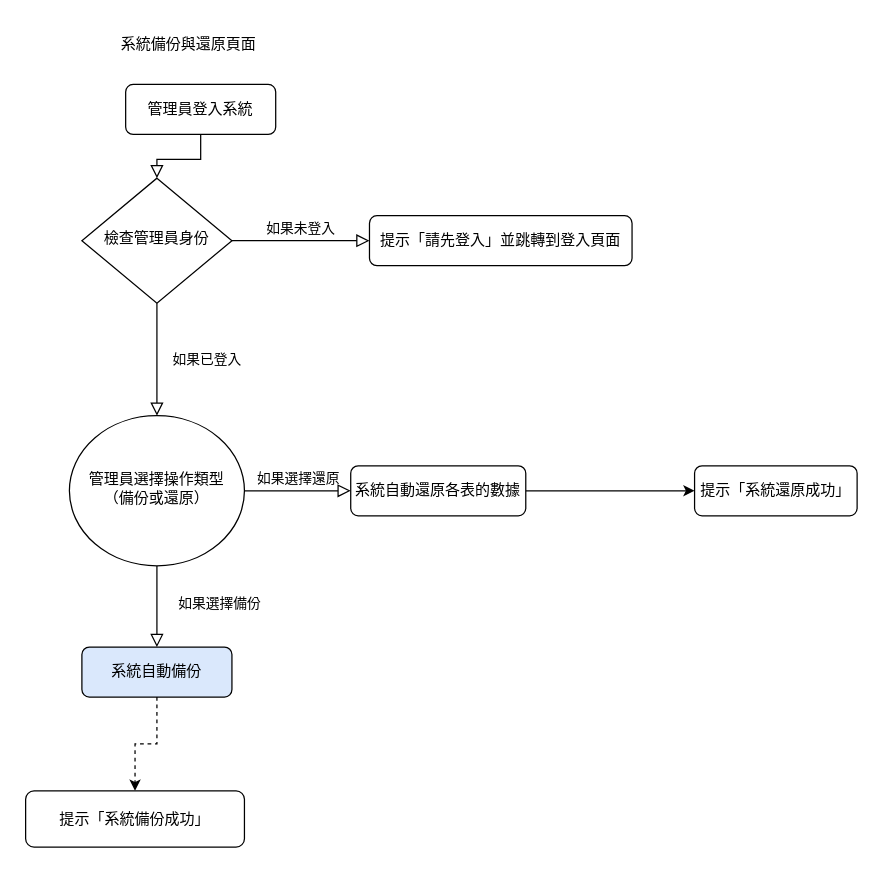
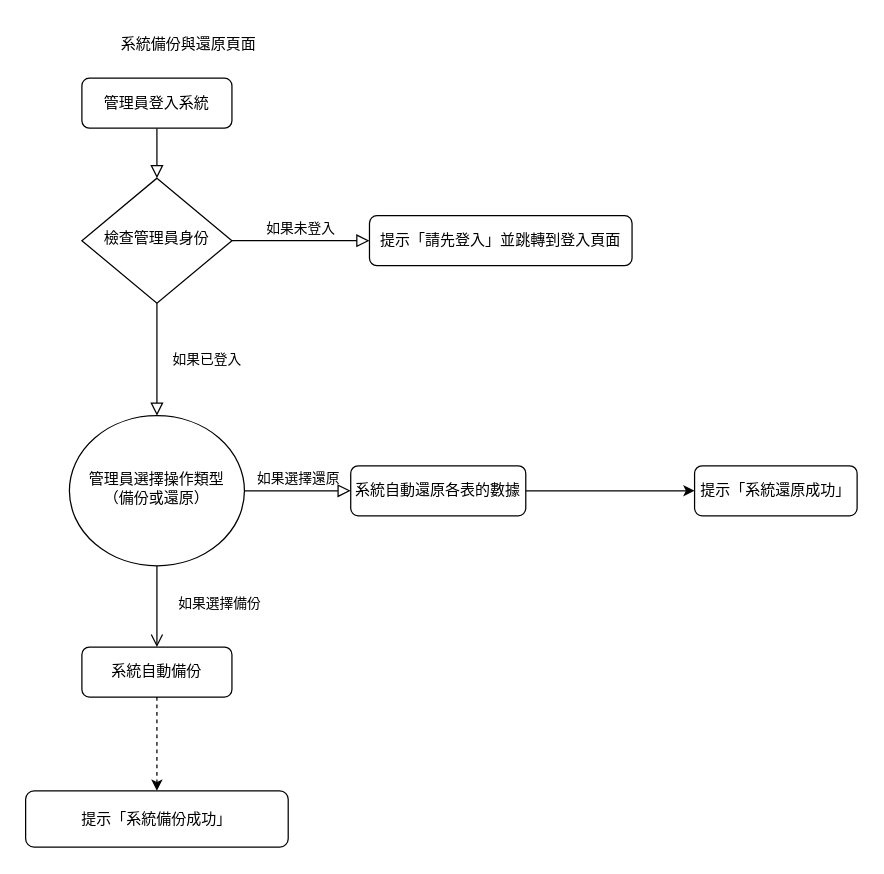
node "管理員登入系統": moved (201, 109) -> (157, 103)
edge "管理員選擇操作類型 （備份或還原）" -> "系統自動備份": arrowhead block -> open
node "系統自動備份": fillcolor #dae8fc -> #ffffff
node "提示「系統備份成功」": size 219x56 -> 263x56
